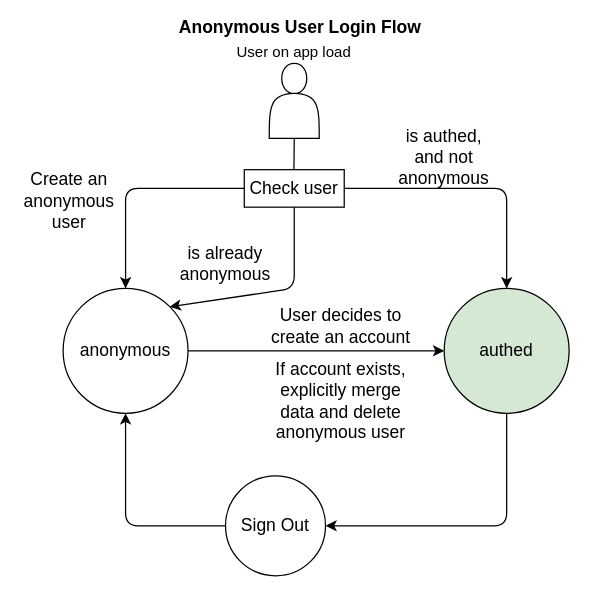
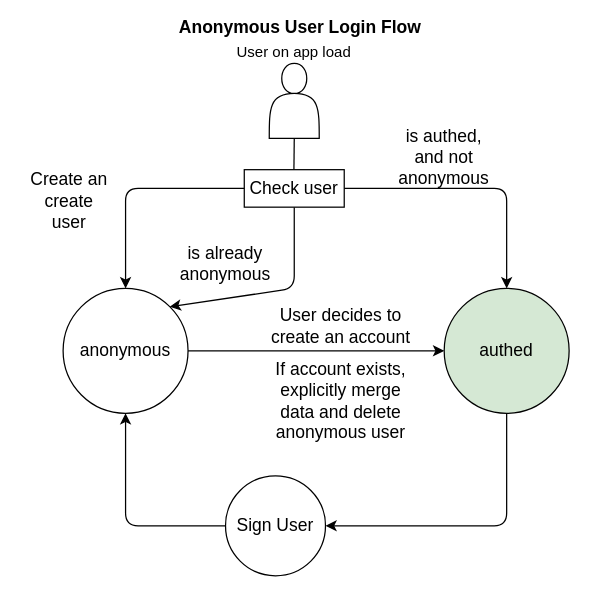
node "Create an anonymous user": label "Create an anonymous user" -> "Create an create user"
node "Sign Out": label "Sign Out" -> "Sign User"
